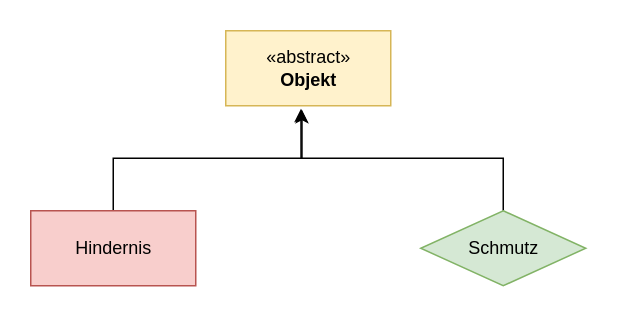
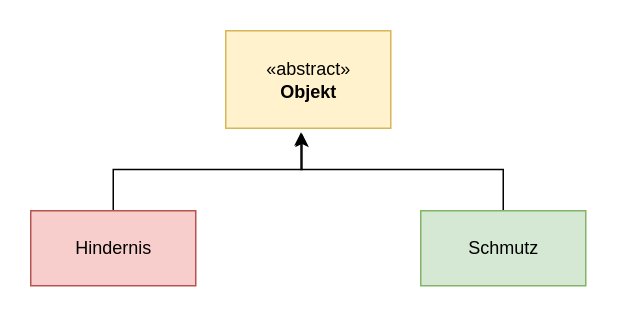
node "«abstract» Objekt": size 165x75 -> 165x98
node "Schmutz": shape diamond -> rectangle
